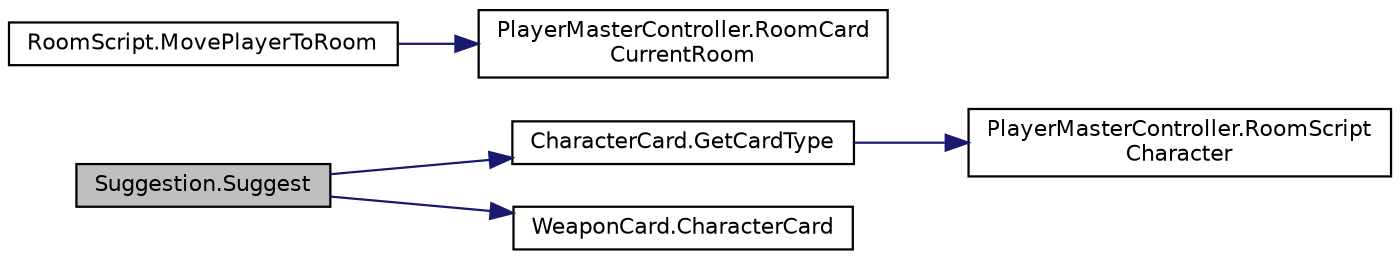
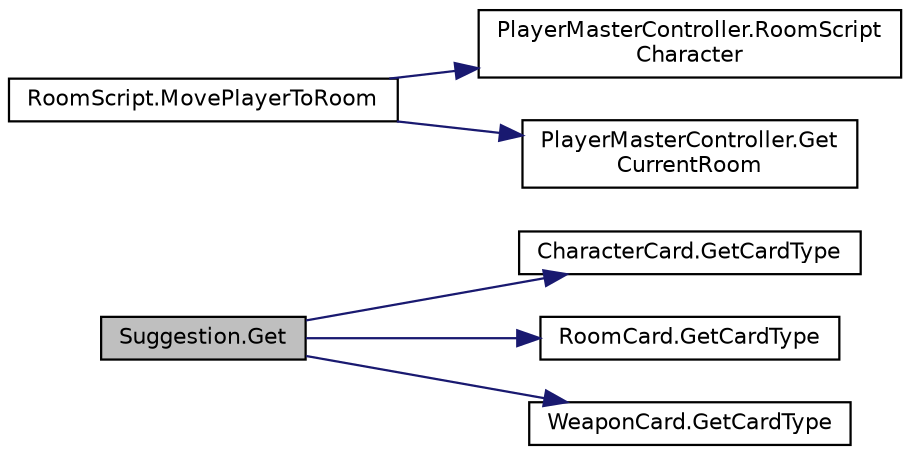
node "PlayerMasterController.RoomCard CurrentRoom": label "PlayerMasterController.RoomCard CurrentRoom" -> "PlayerMasterController.Get CurrentRoom"
edge "CharacterCard.GetCardType" -> "PlayerMasterController.RoomScript Character": now "RoomScript.MovePlayerToRoom" -> "PlayerMasterController.RoomScript Character"
node "Suggestion.Suggest": label "Suggestion.Suggest" -> "Suggestion.Get"
node "WeaponCard.CharacterCard": label "WeaponCard.CharacterCard" -> "WeaponCard.GetCardType"
node "RoomCard.GetCardType": added
